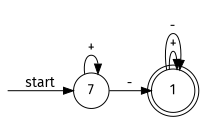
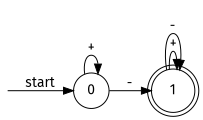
node "7": label "7" -> "0"
